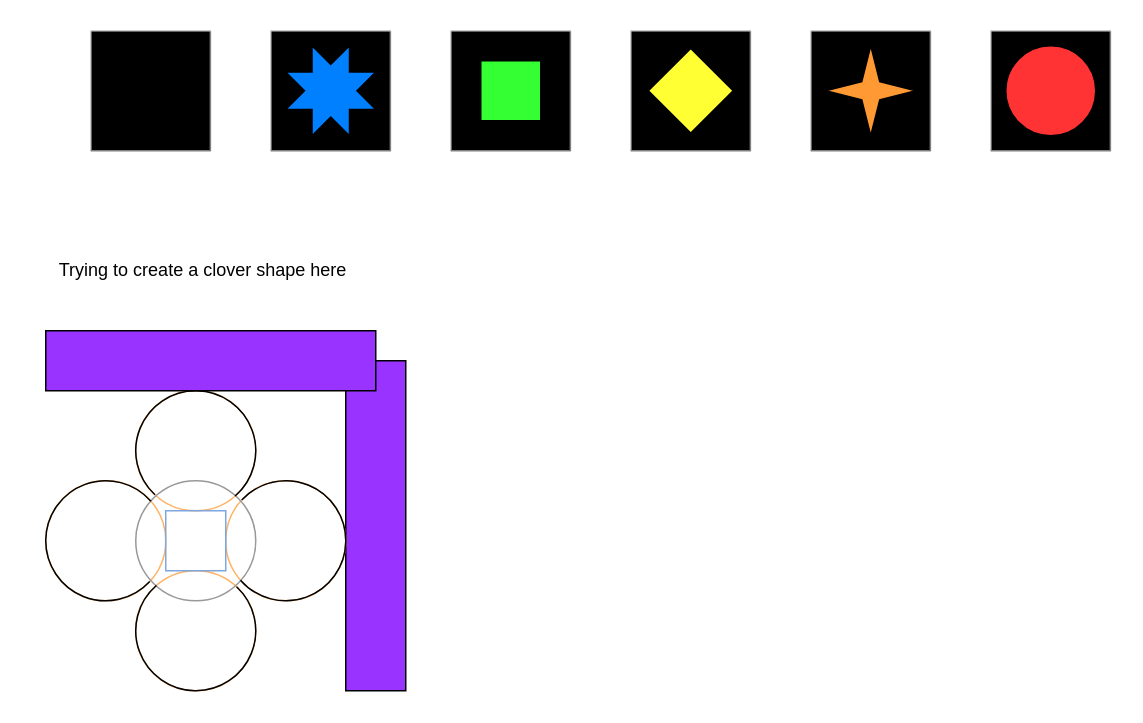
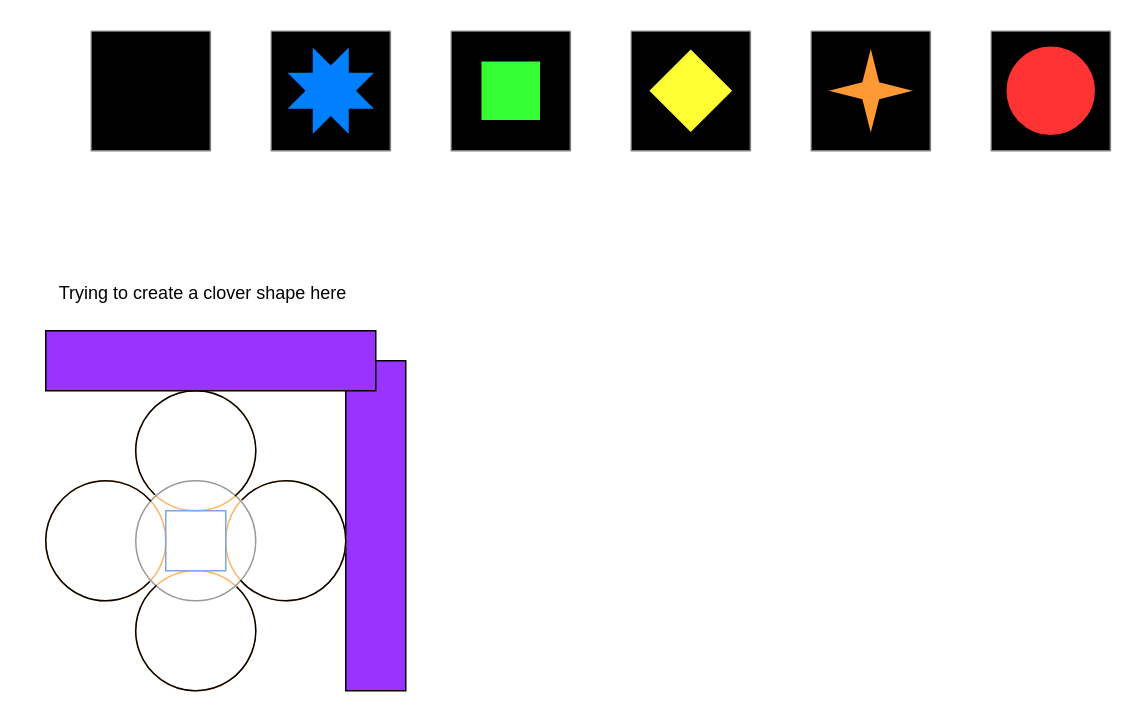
node "Trying to create a clover shape here": moved (203, 271) -> (203, 293)
